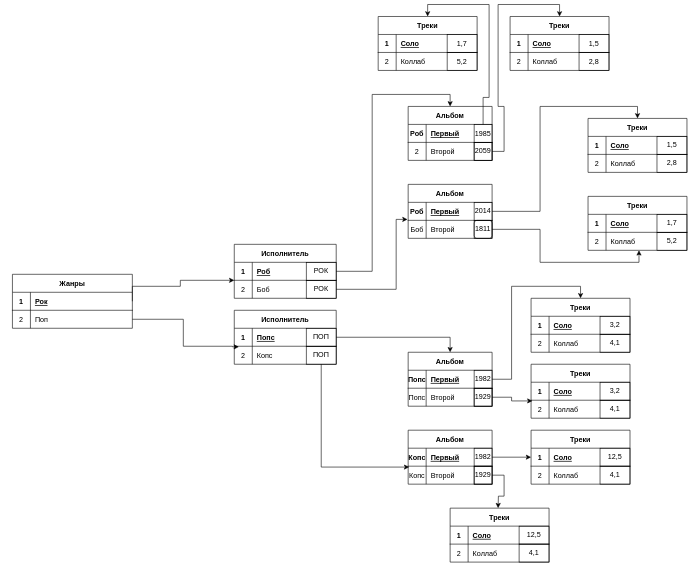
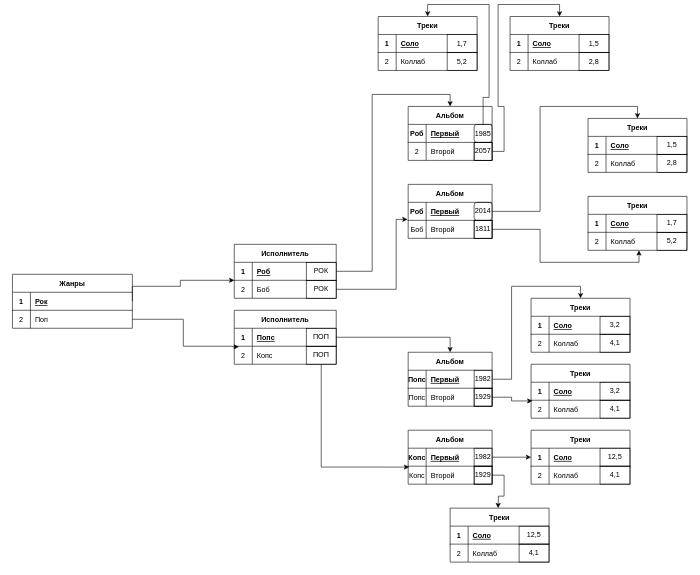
node "1985": shape rectangle -> rounded rectangle
node "2059": label "2059" -> "2057"
node "2014": shape rectangle -> rounded rectangle
node "1811": shape rounded rectangle -> rectangle
